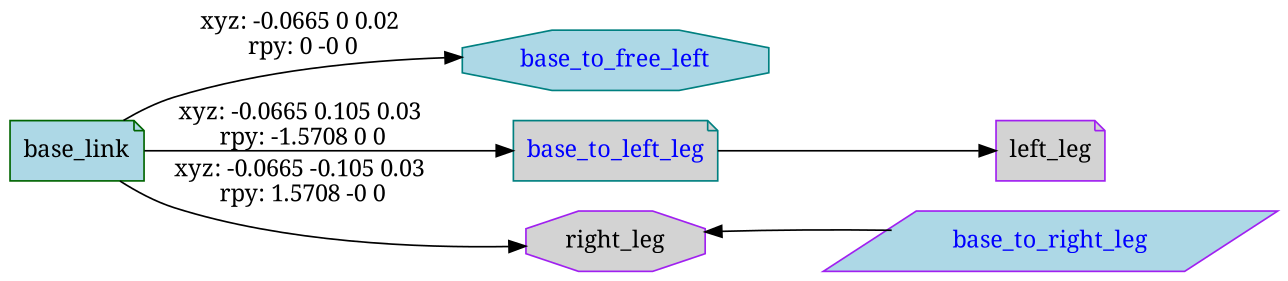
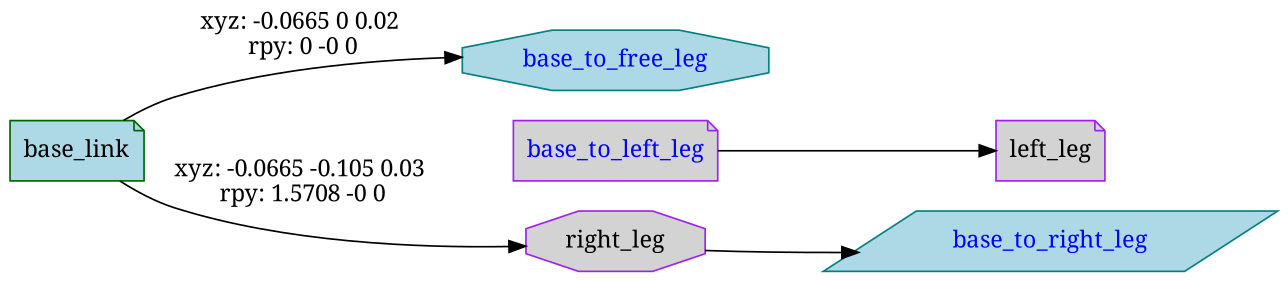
node "base_to_free_left": label "base_to_free_left" -> "base_to_free_leg"
edge "base_link" -> "base_to_left_leg": removed, label "xyz: -0.0665 0.105 0.03 rpy: -1.5708 0 0"
node "base_to_left_leg": color teal -> purple
edge "base_to_right_leg" -> "right_leg": reversed
node "base_to_right_leg": color purple -> teal
